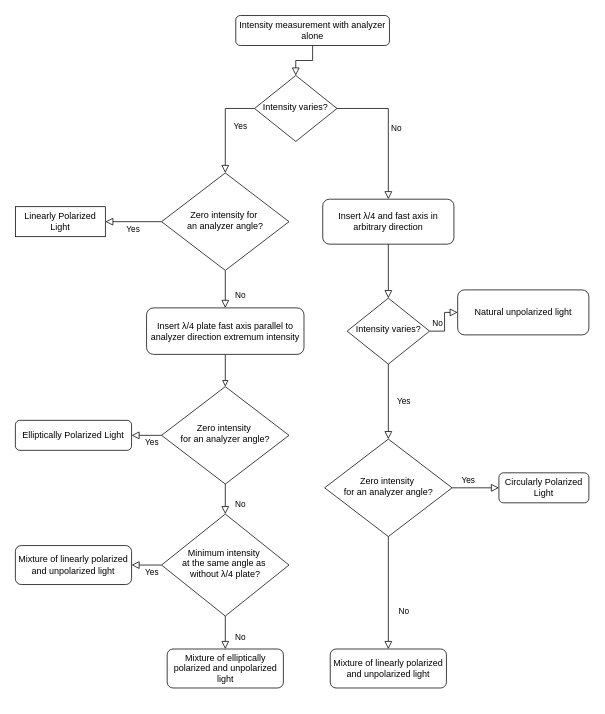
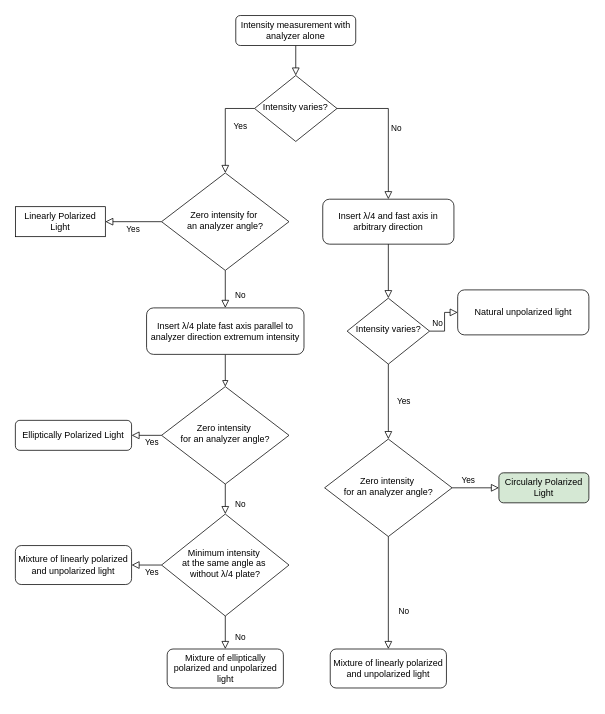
node "Intensity measurement with analyzer alone": size 154x30 -> 120x30
node "Circularly Polarized Light": fillcolor #ffffff -> #d5e8d4
